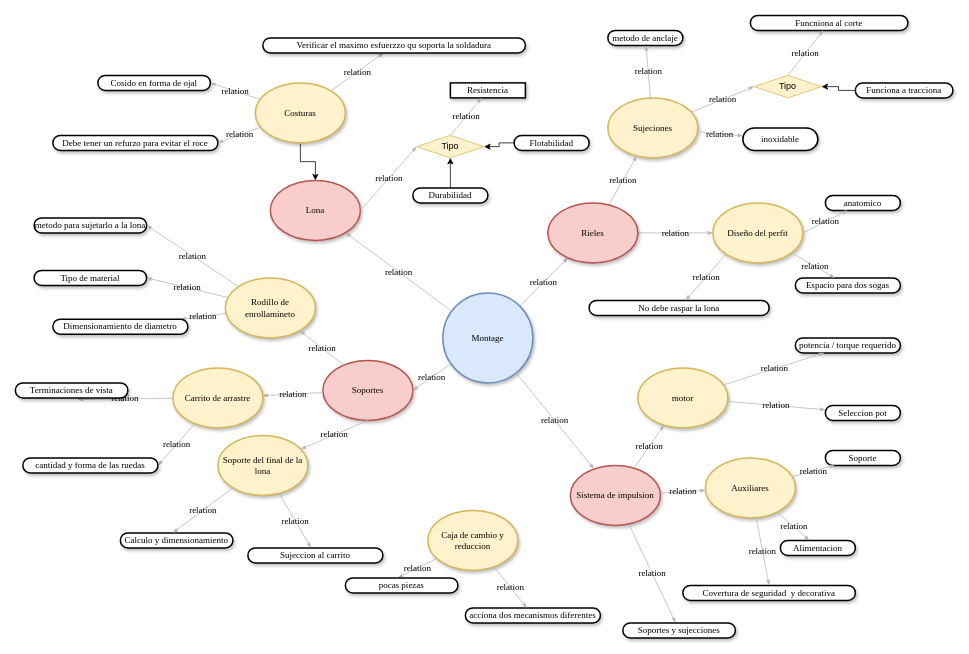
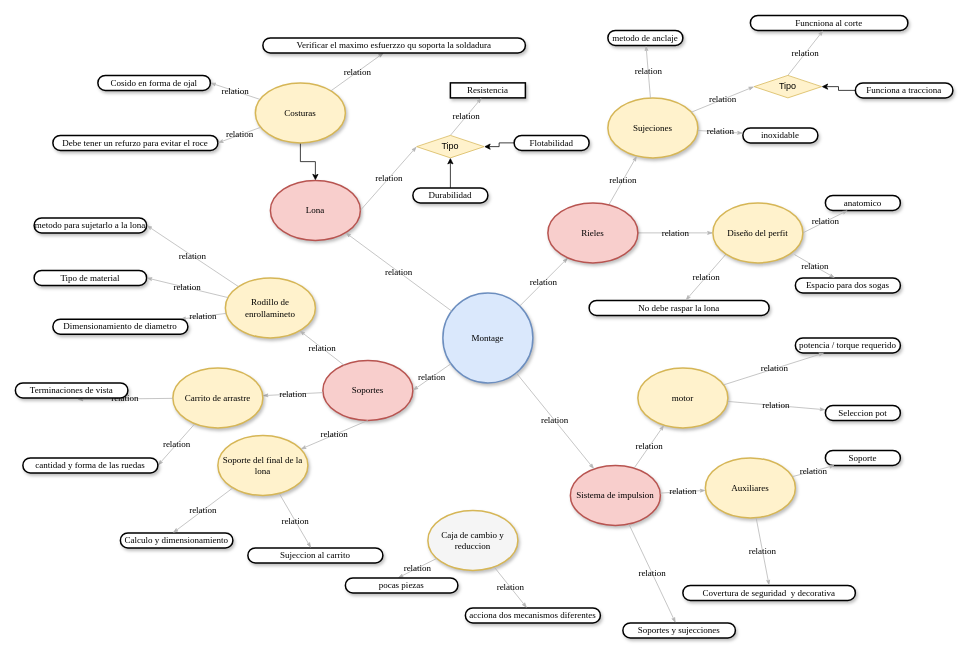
node "inoxidable": size 75x23 -> 75x15
edge "Auxiliares" -> "Alimentacion": removed, label "relation"
node "Caja de cambio y reduccion": fillcolor #fff2cc -> #f5f5f5
node "Alimentacion": removed
